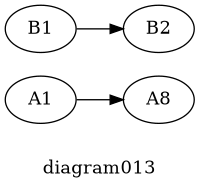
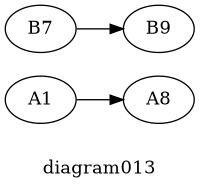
node "B1": label "B1" -> "B7"
node "B2": label "B2" -> "B9"
